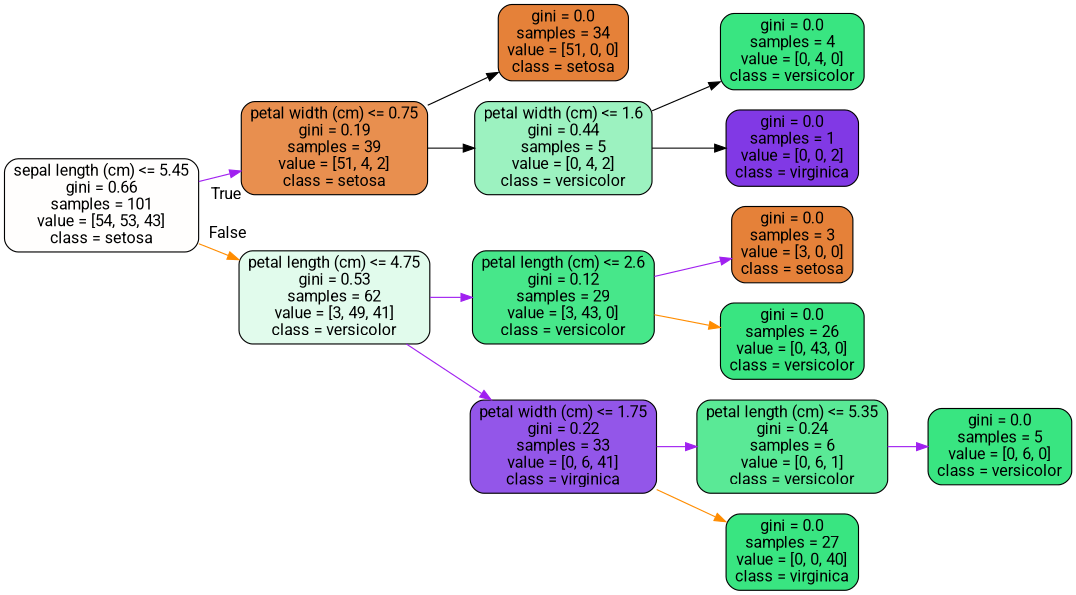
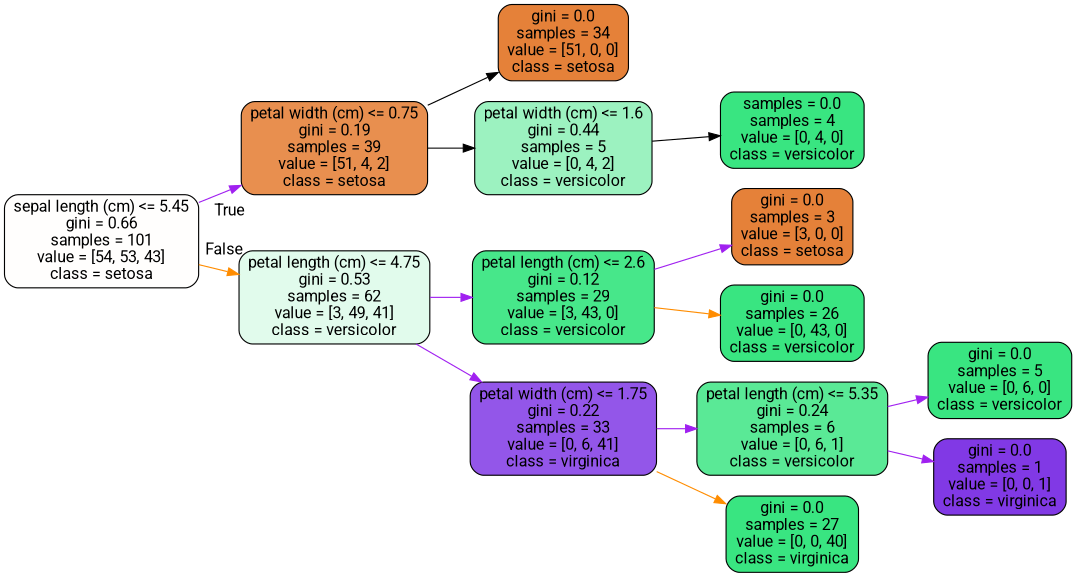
node "gini = 0.0 samples = 4 value = [0, 4, 0] class = versicolor": label "gini = 0.0 samples = 4 value = [0, 4, 0] class = versicolor" -> "samples = 0.0 samples = 4 value = [0, 4, 0] class = versicolor"
node "gini = 0.0 samples = 1 value = [0, 0, 2] class = virginica": removed
node "gini = 0.0 samples = 1 value = [0, 0, 1] class = virginica": added
